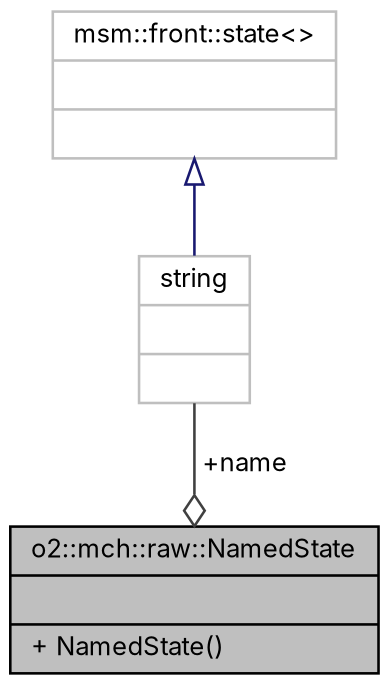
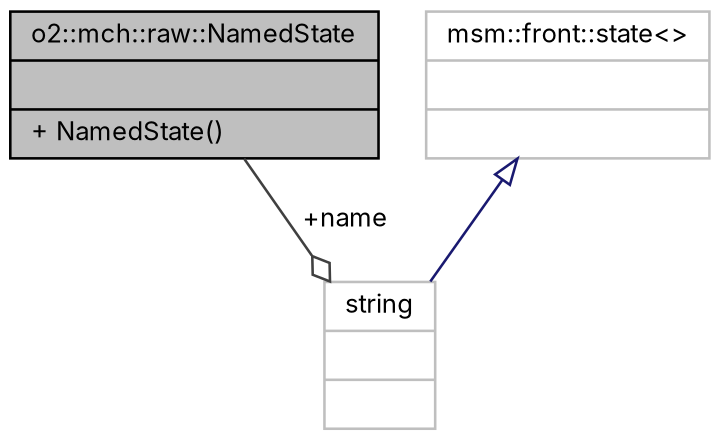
edge "string" -> "o2::mch::raw::NamedState": reversed
